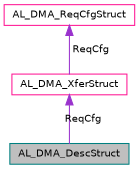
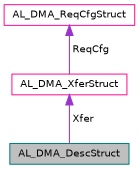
edge "AL_DMA_DescStruct" -> "AL_DMA_XferStruct": label " ReqCfg" -> " Xfer"
